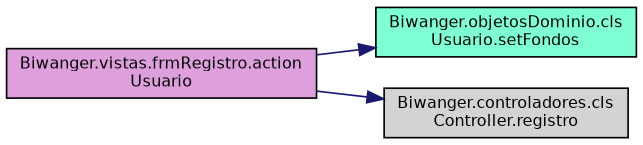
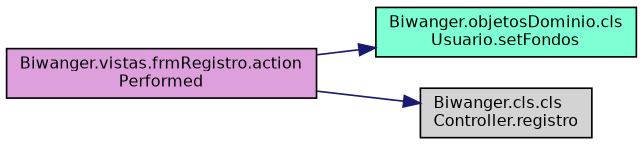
node "Biwanger.vistas.frmRegistro.action Usuario": label "Biwanger.vistas.frmRegistro.action Usuario" -> "Biwanger.vistas.frmRegistro.action Performed"
node "Biwanger.controladores.cls Controller.registro": label "Biwanger.controladores.cls Controller.registro" -> "Biwanger.cls.cls Controller.registro"
